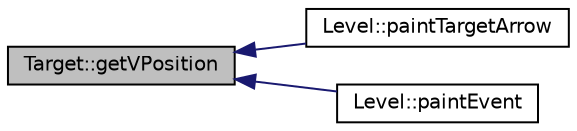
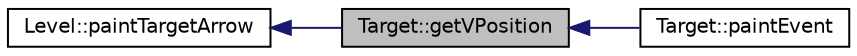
edge "Level::paintTargetArrow" -> "Target::getVPosition": reversed
node "Level::paintEvent": label "Level::paintEvent" -> "Target::paintEvent"
